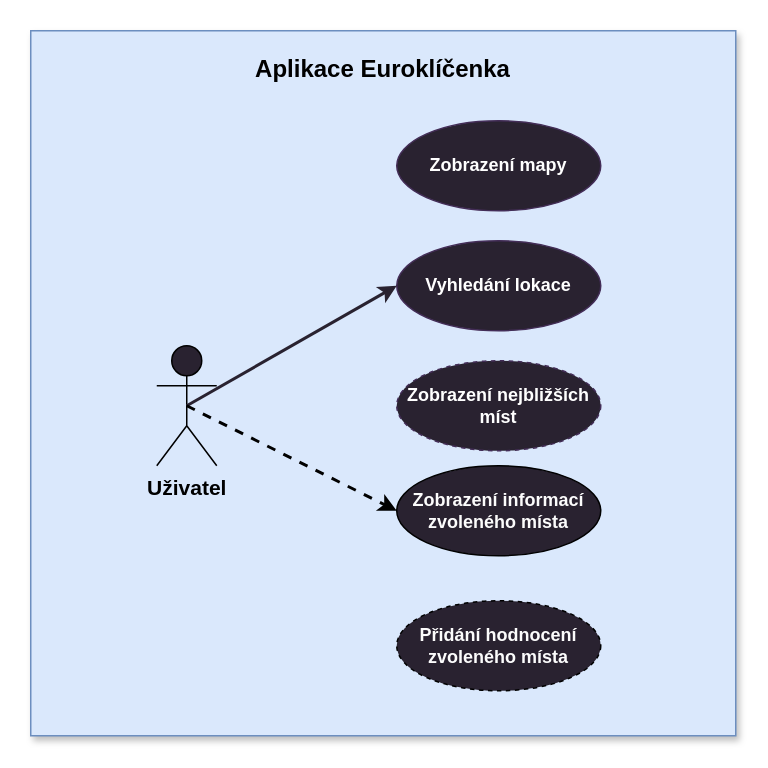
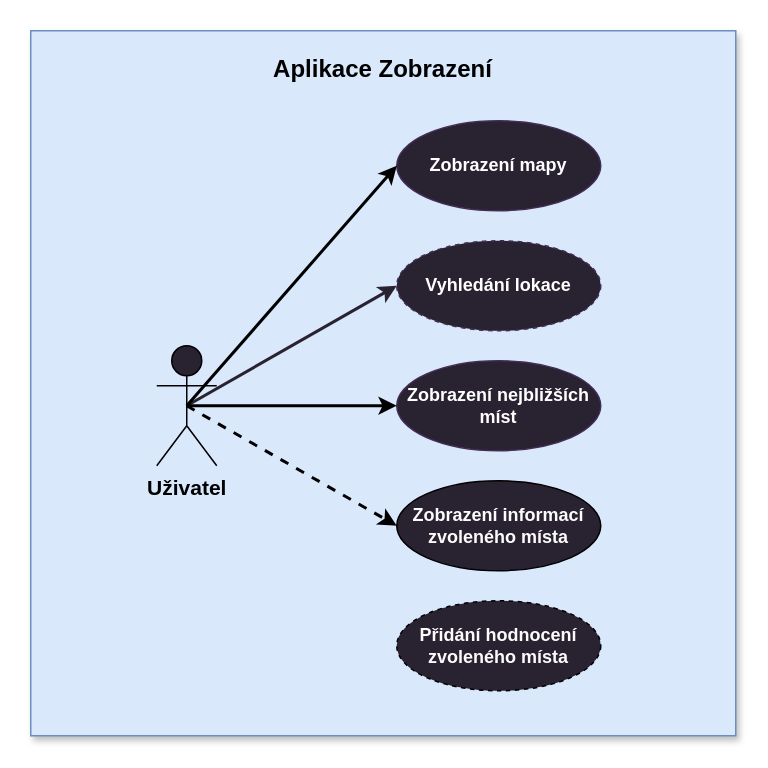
node "Aplikace Euroklíčenka": label "Aplikace Euroklíčenka" -> "Aplikace Zobrazení"
node "Vyhledání lokace": style solid -> dashed
edge "Uživatel" -> "Zobrazení mapy": added
edge "Uživatel" -> "Zobrazení nejbližších míst": added
node "Zobrazení nejbližších míst": style dashed -> solid
node "Zobrazení informací zvoleného místa": moved (499, 511) -> (499, 526)
